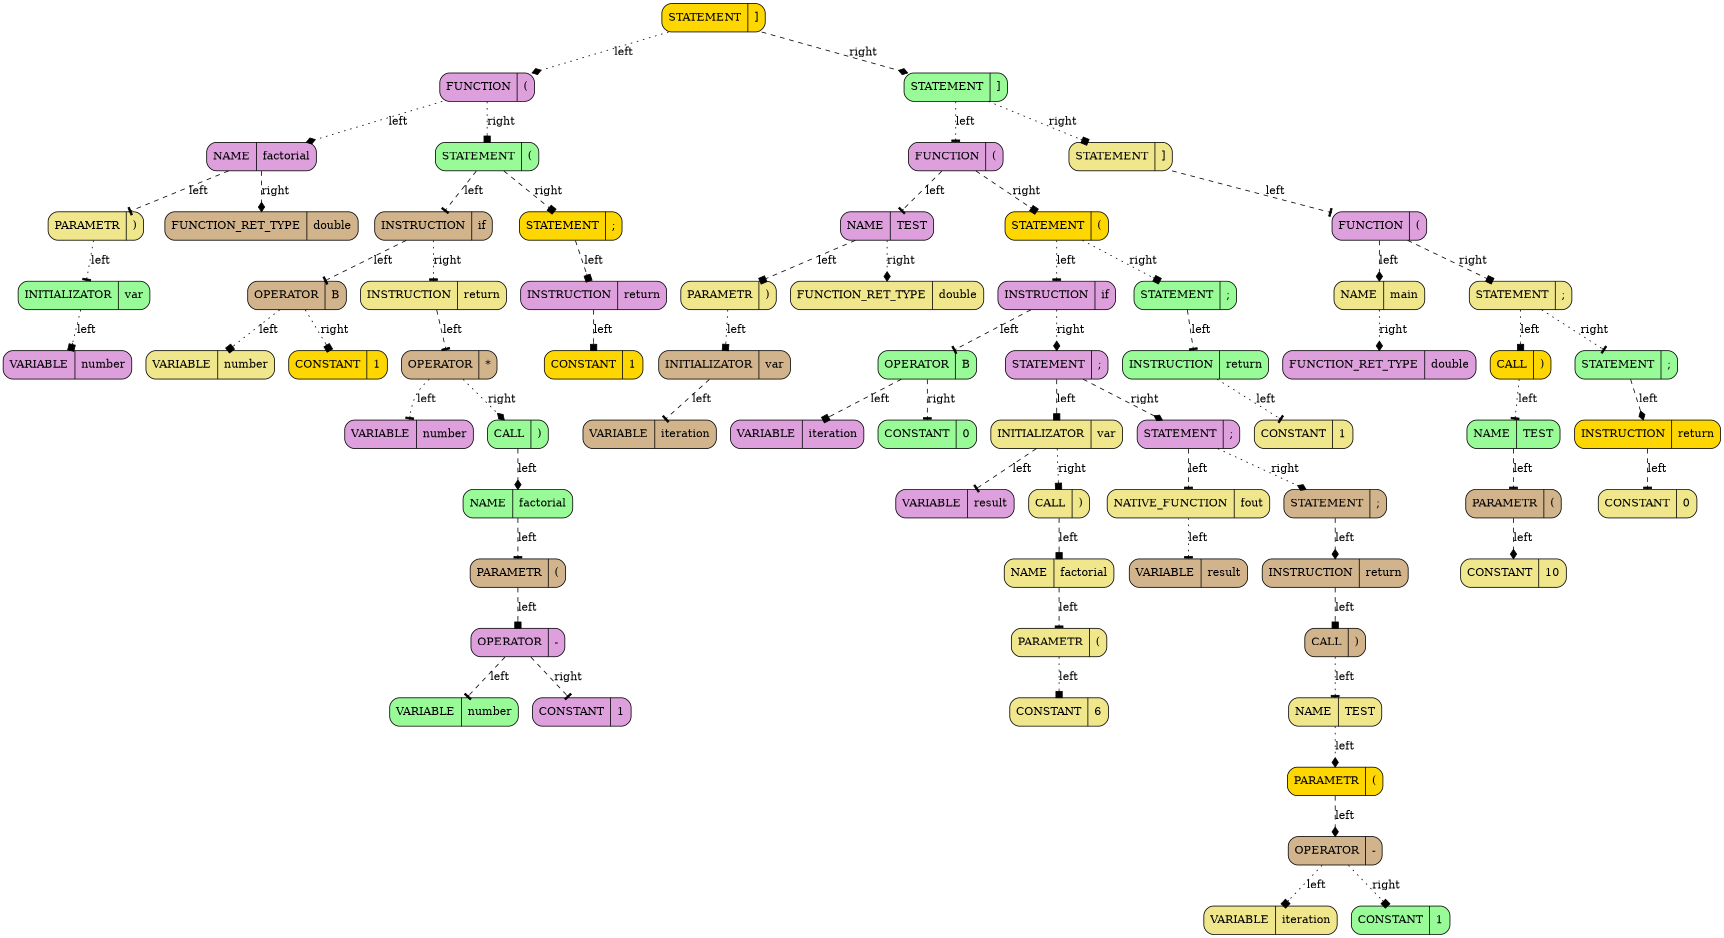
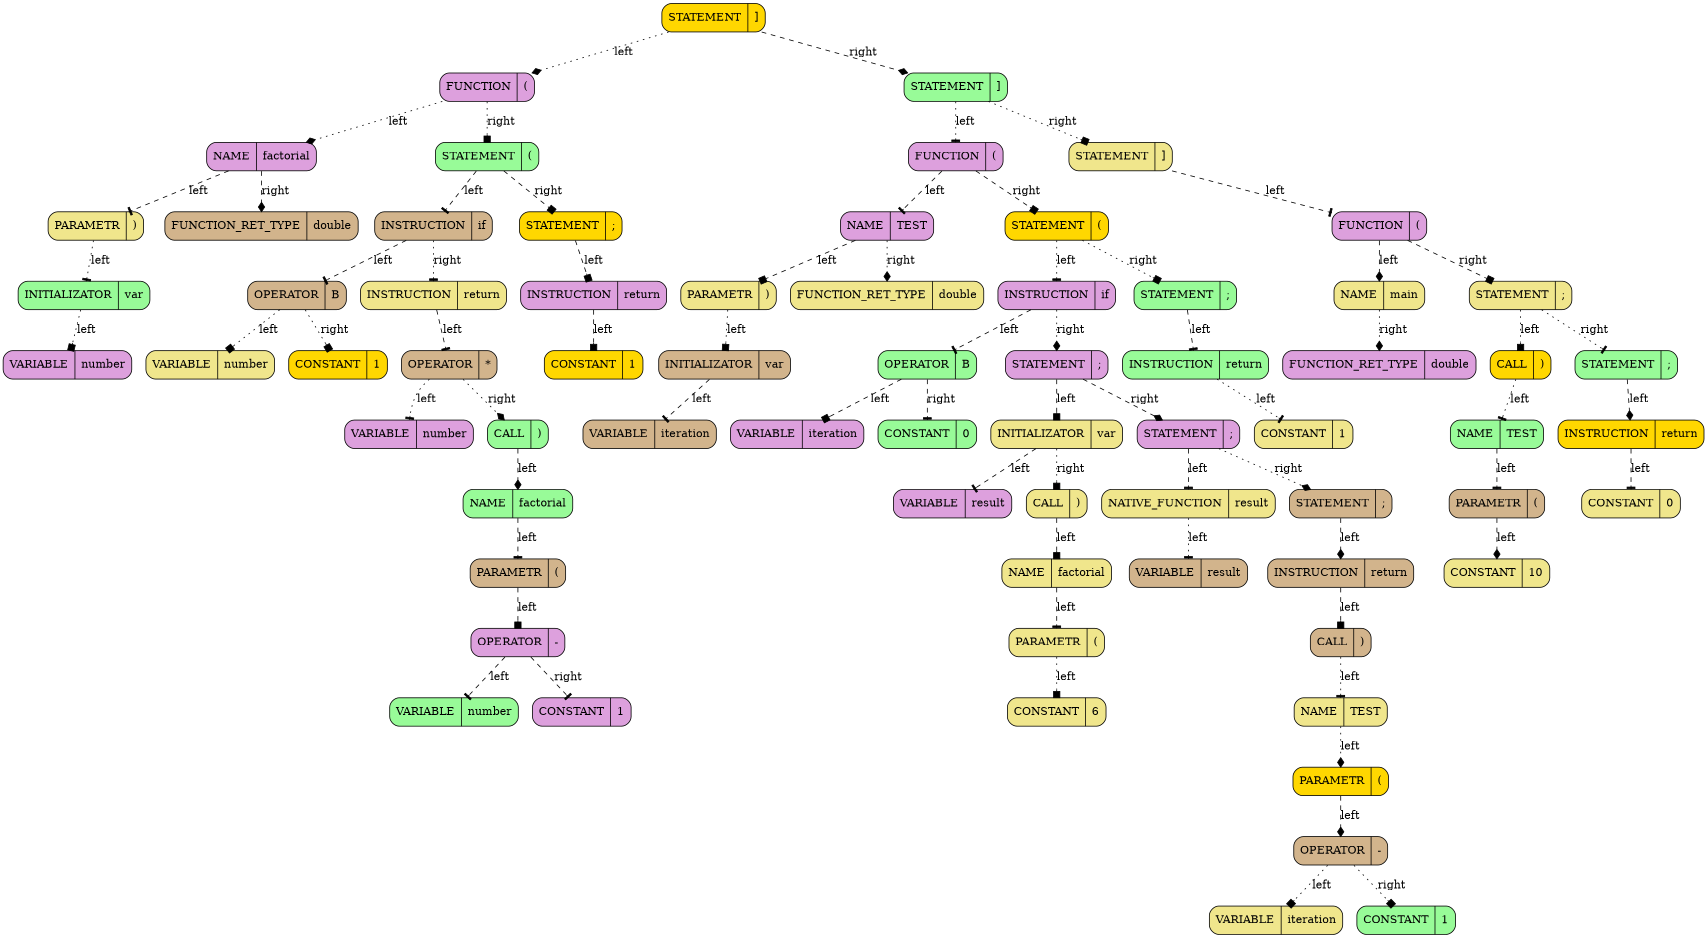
node "NATIVE_FUNCTION": text "fout" -> "result"
